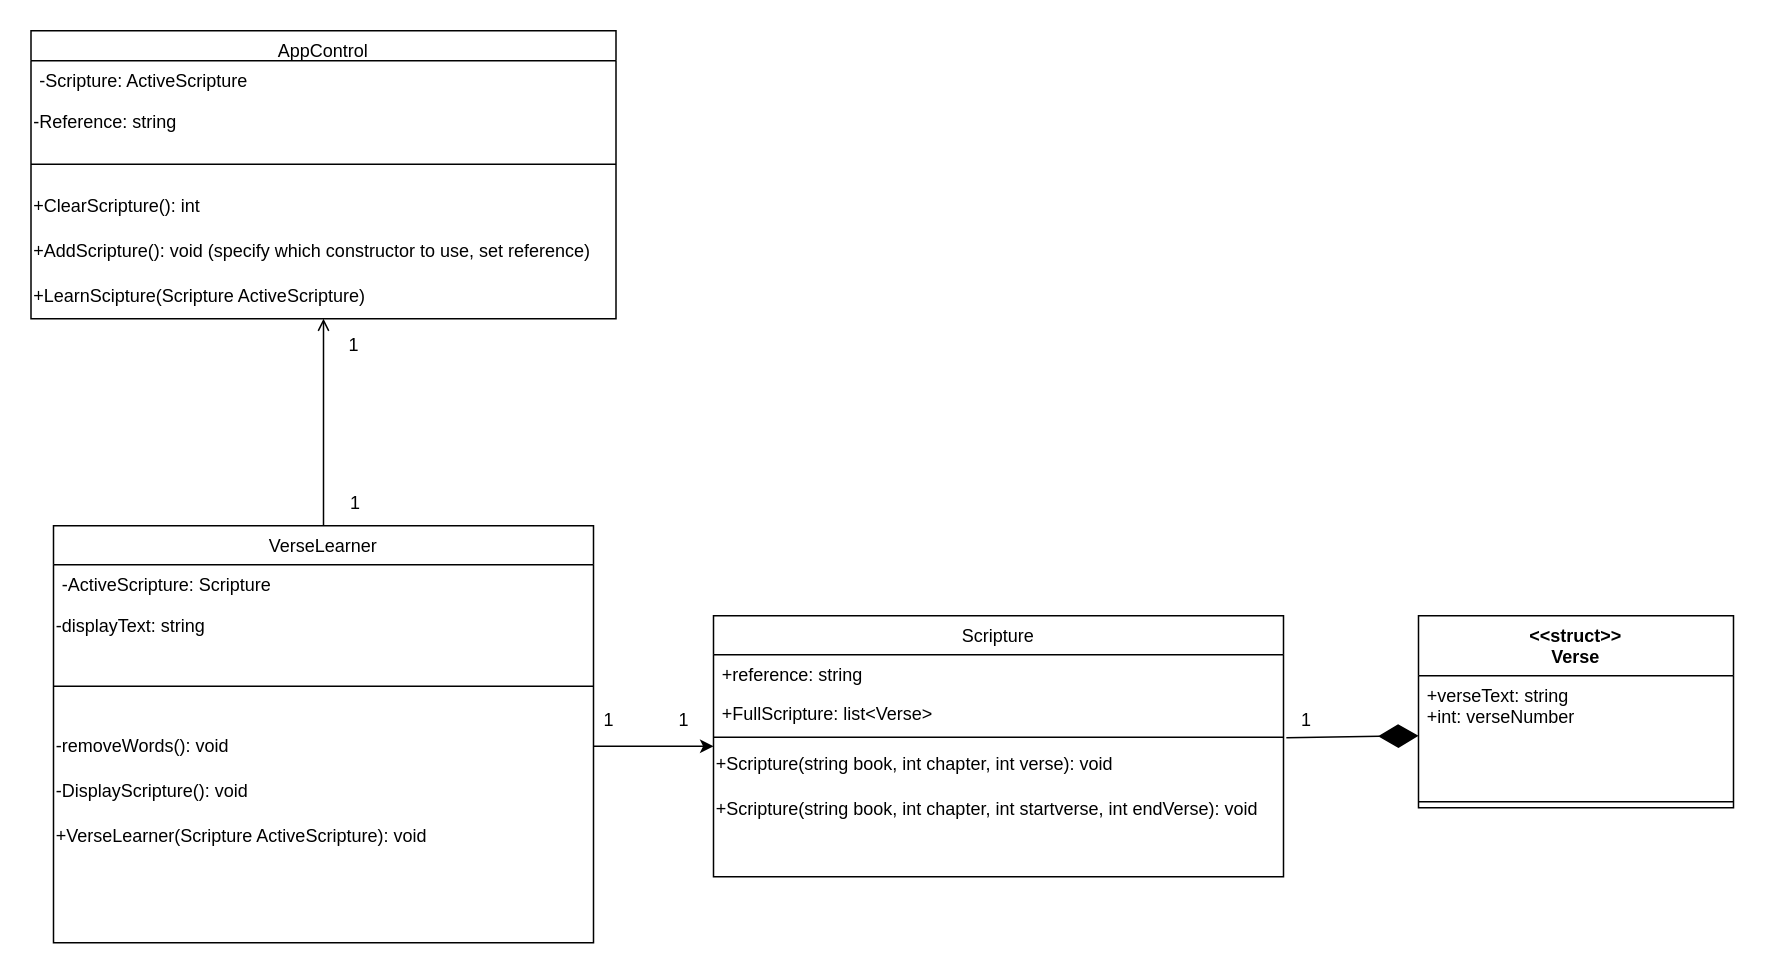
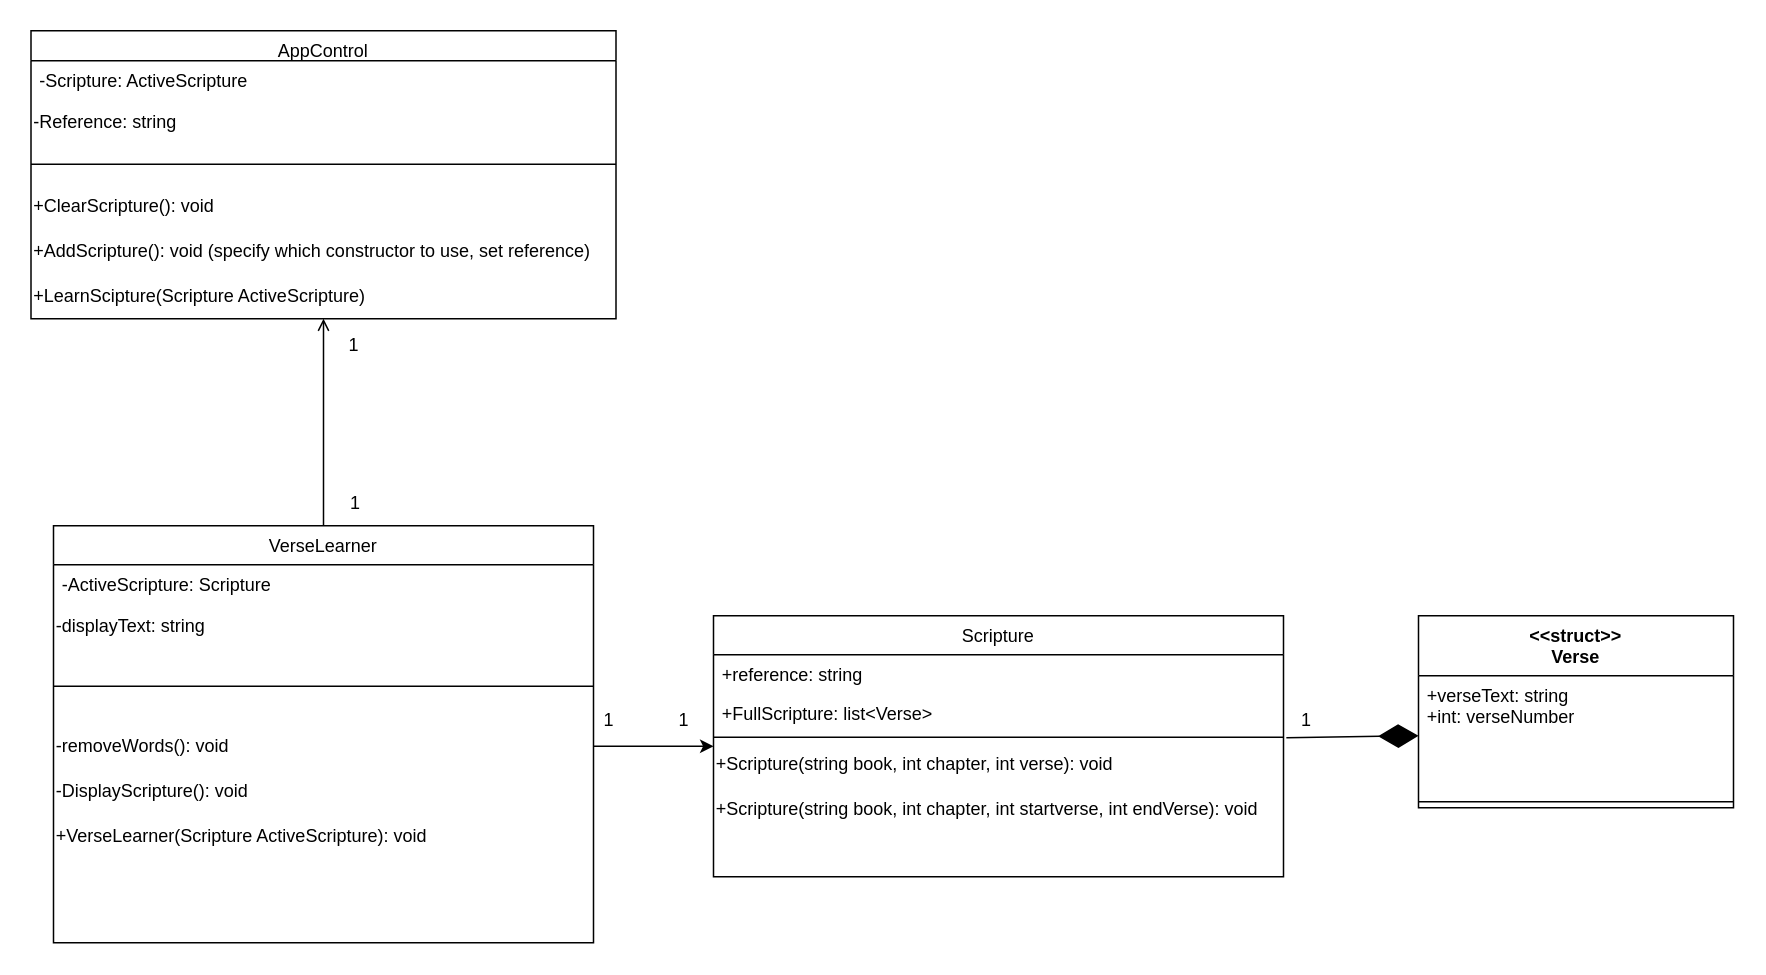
node "+ClearScripture(): int": label "+ClearScripture(): int" -> "+ClearScripture(): void"
